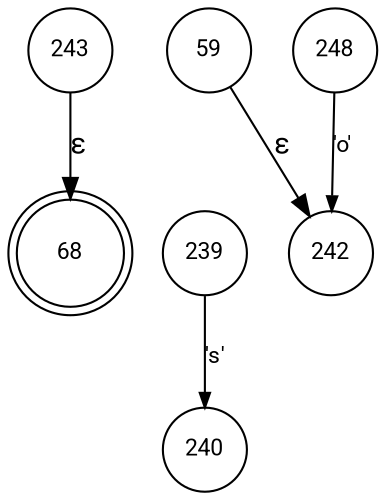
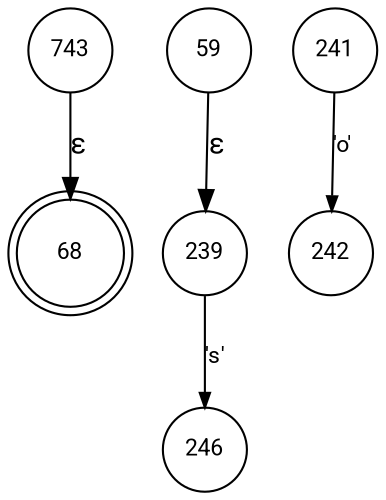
node "243": label "243" -> "743"
node "248": label "248" -> "241"
edge "59" -> "242": now "59" -> "239"
node "240": label "240" -> "246"
